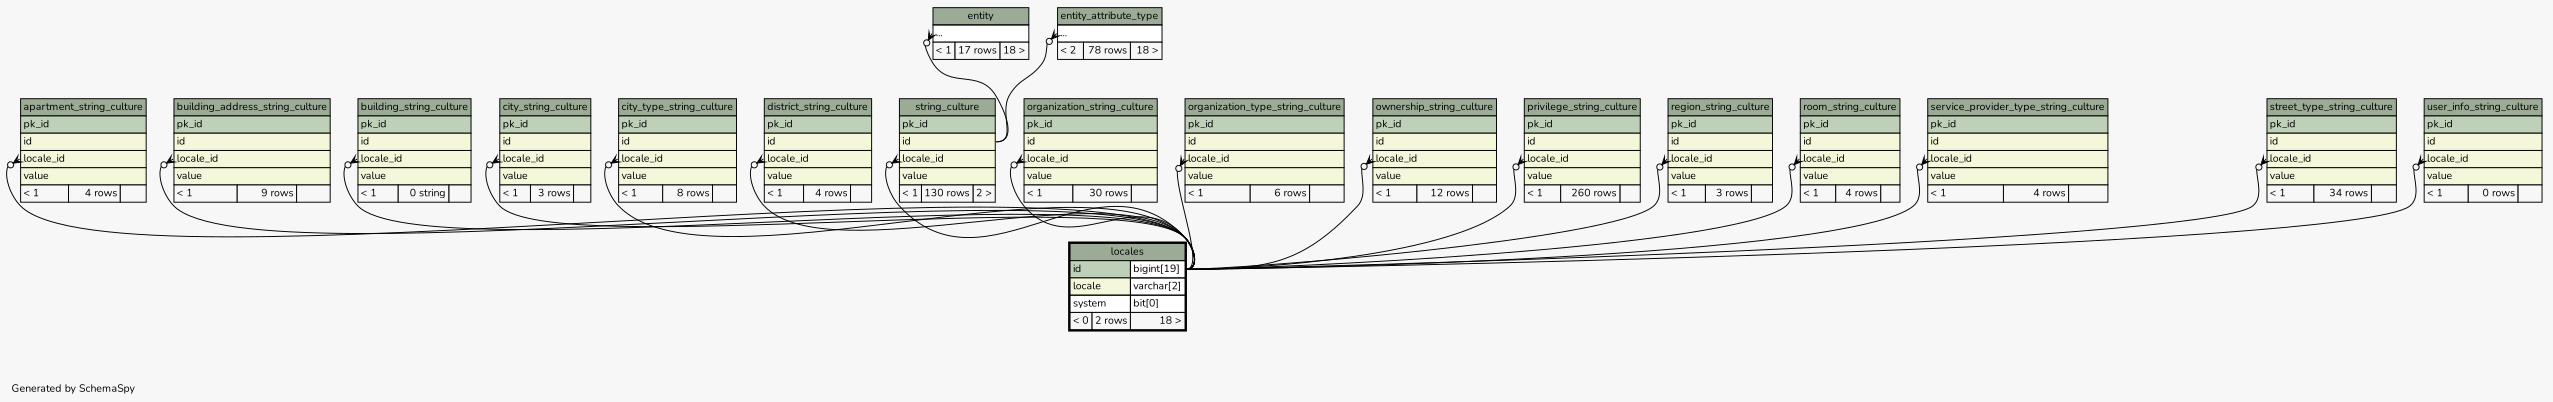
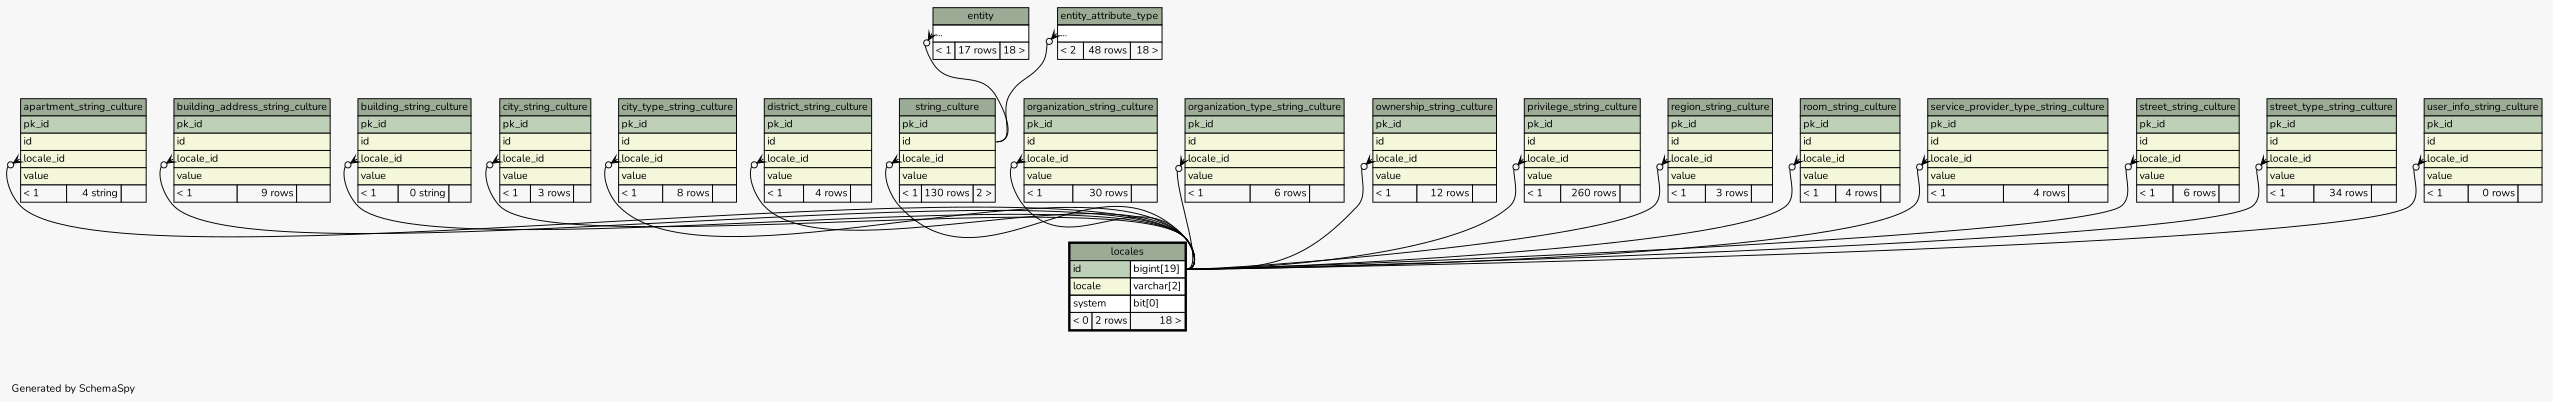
node "entity_attribute_type": text "78 rows" -> "48 rows"
node "street_string_culture": added
node "apartment_string_culture": text "4 rows" -> "4 string"
